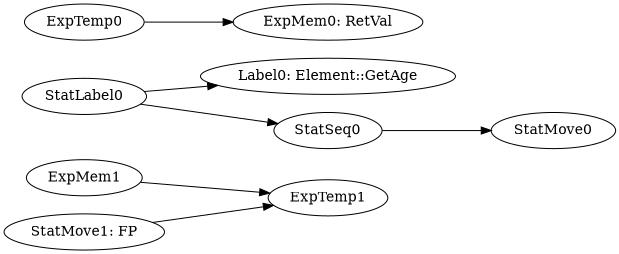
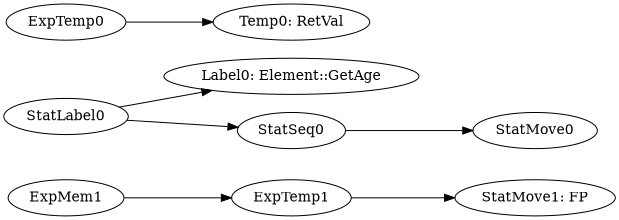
node "ExpMem0: RetVal": label "ExpMem0: RetVal" -> "Temp0: RetVal"
edge "StatMove1: FP" -> "ExpTemp1": reversed
